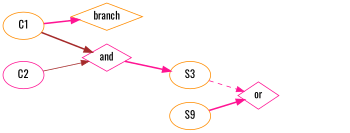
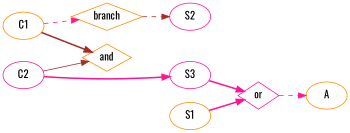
node "S2": added
edge "C1" -> "branch": style bold -> dashed
node "and": color deeppink -> darkorange
edge "and" -> "S3": now "C2" -> "S3"
node "S3": color darkorange -> deeppink
edge "S3" -> "or": style dashed -> bold
node "A": added
node "S9": label "S9" -> "S1"
